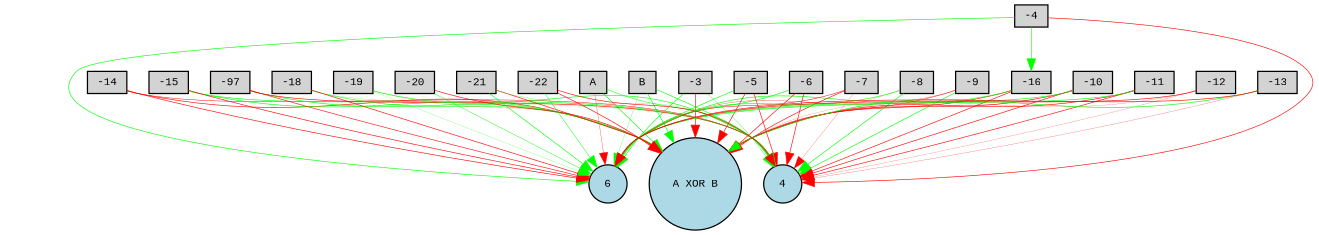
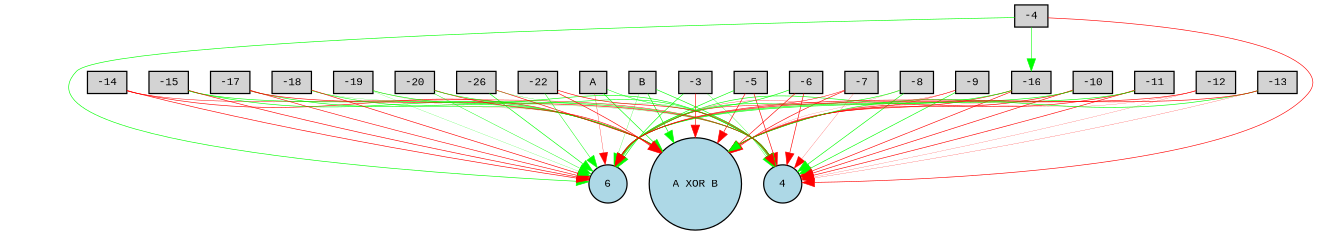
node "-97": label "-97" -> "-17"
node "-21": label "-21" -> "-26"
edge "-20" -> "4": added
